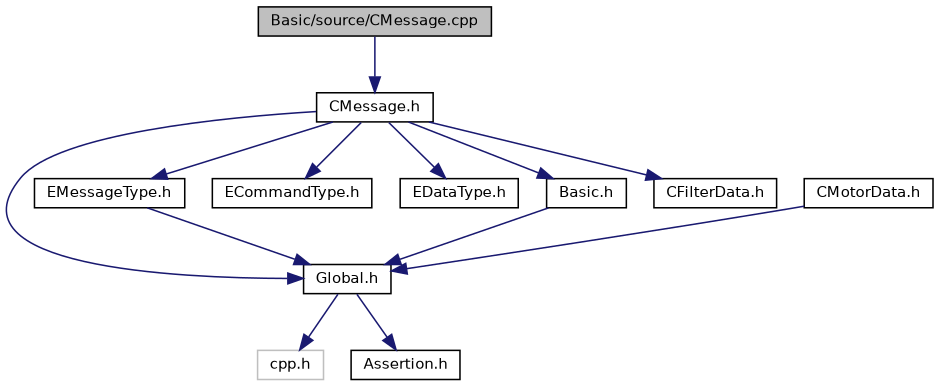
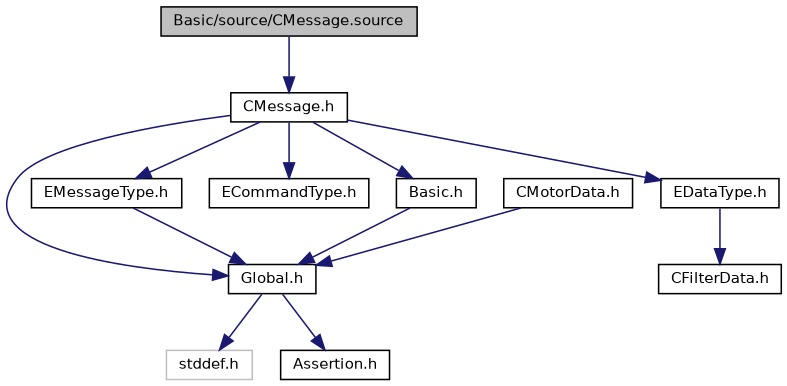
node "Basic/source/CMessage.cpp": label "Basic/source/CMessage.cpp" -> "Basic/source/CMessage.source"
edge "CMessage.h" -> "CFilterData.h": now "EDataType.h" -> "CFilterData.h"
node "cpp.h": label "cpp.h" -> "stddef.h"
